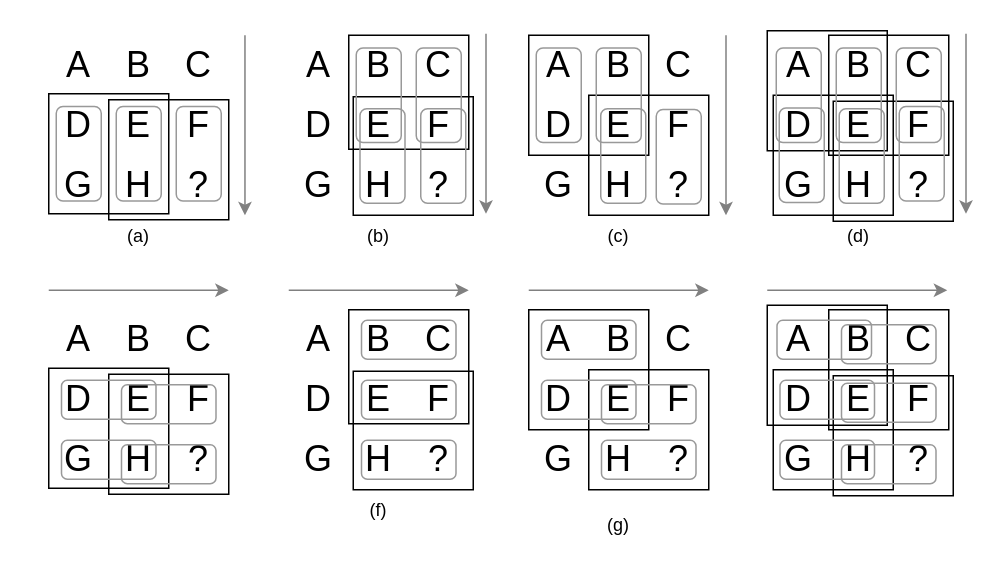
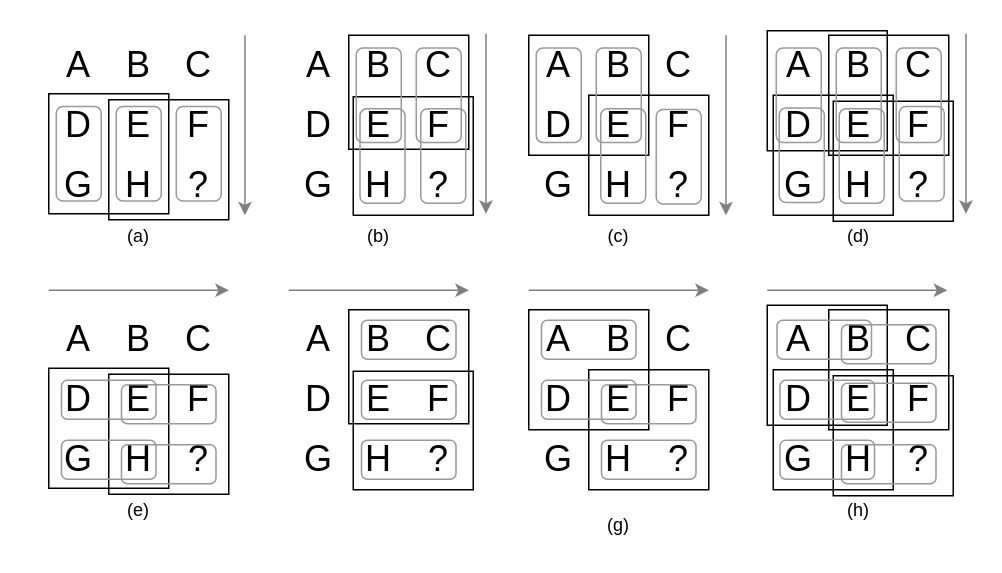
node "(e)": added
node "(f)": removed
node "(h)": added
